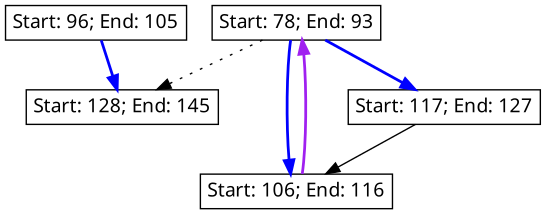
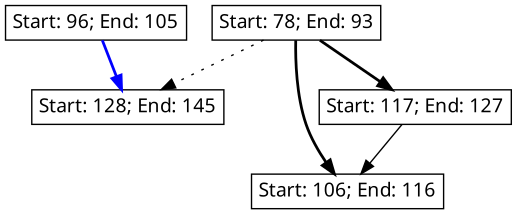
edge "Start: 78; End: 93" -> "Start: 117; End: 127": color blue -> black
edge "Start: 78; End: 93" -> "Start: 106; End: 116": color blue -> black
edge "Start: 106; End: 116" -> "Start: 78; End: 93": removed
